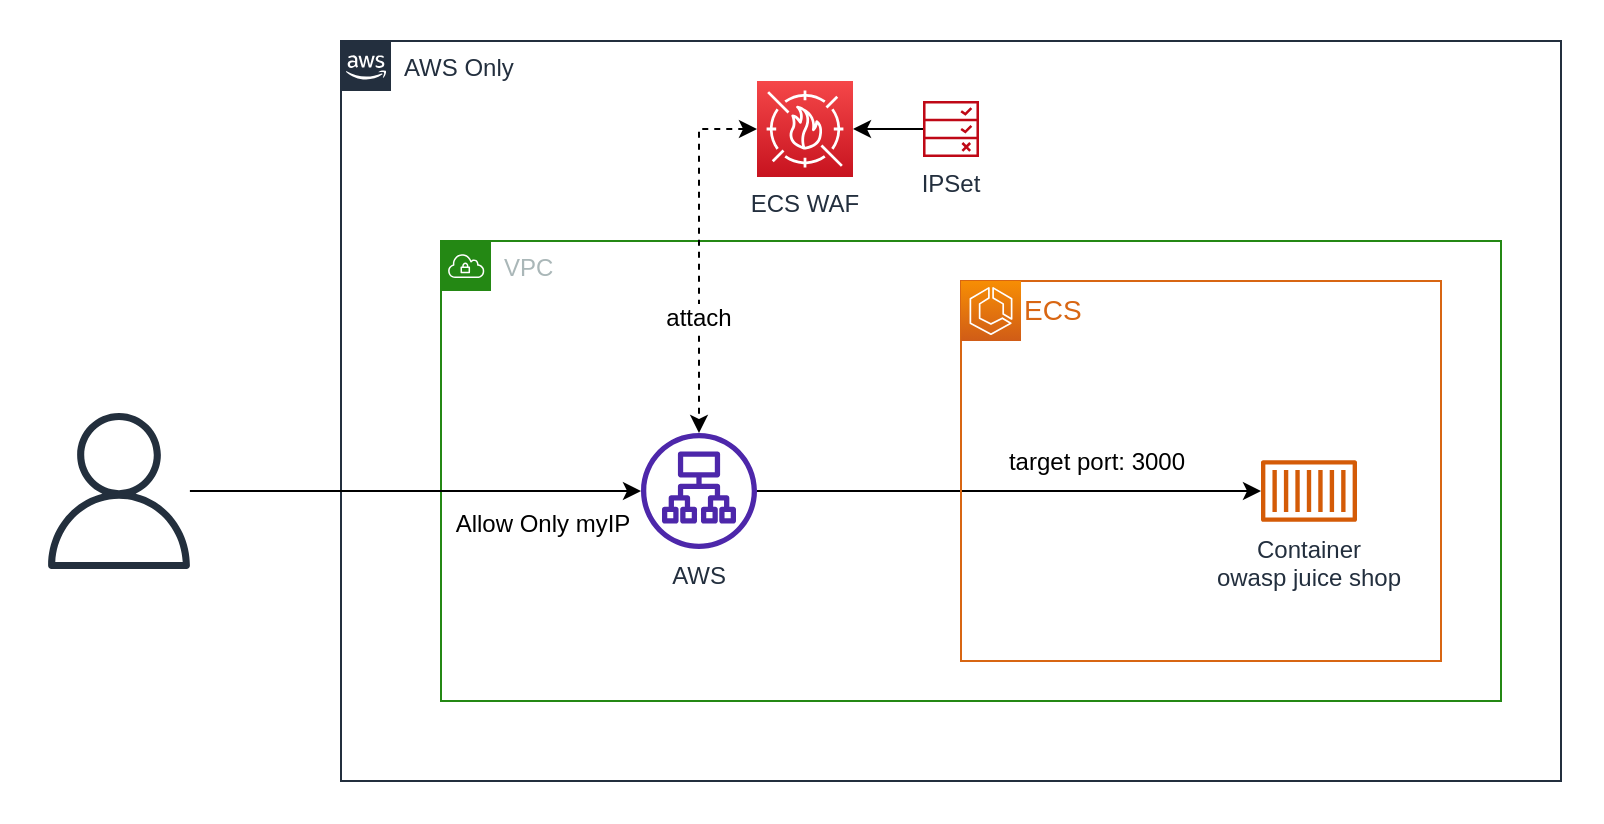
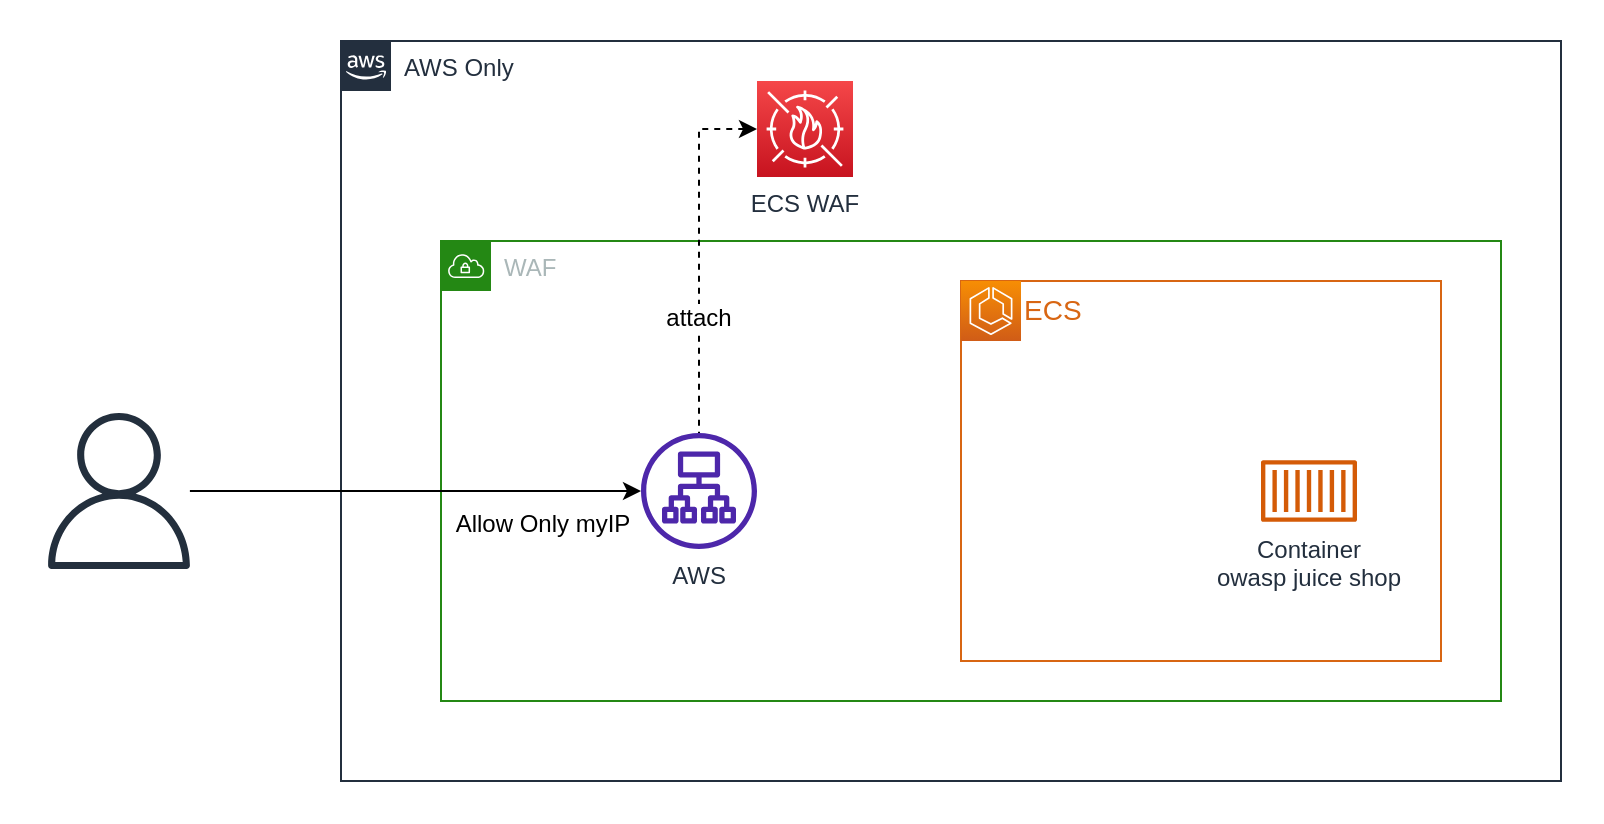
edge "IPSet" -> "ECS WAF": removed
node "IPSet": removed
node "VPC": label "VPC" -> "WAF"
edge "ECS WAF" -- "AWS": arrowhead classic -> none
edge "AWS" -> "Container owasp juice shop": removed, label "target port: 3000"
